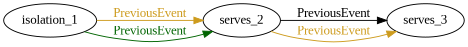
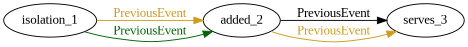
node "serves_2": label "serves_2" -> "added_2"
